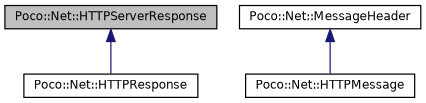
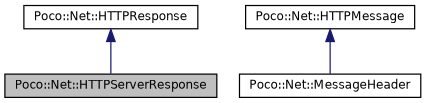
edge "Poco::Net::HTTPResponse" -> "Poco::Net::HTTPServerResponse": reversed
edge "Poco::Net::HTTPMessage" -> "Poco::Net::MessageHeader": reversed
